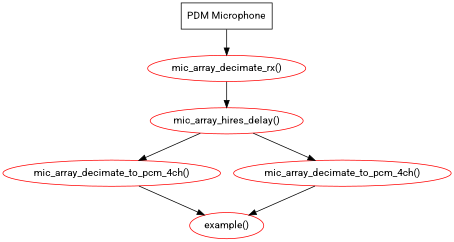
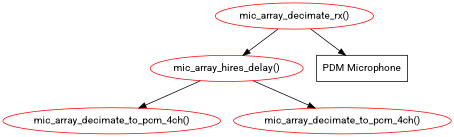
edge "PDM Microphone" -> "mic_array_decimate_rx()": reversed
node "example()": removed
